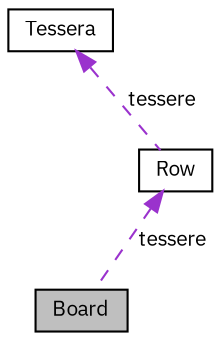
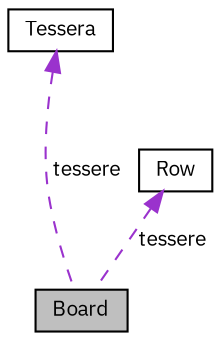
edge "Row" -> "Tessera": now "Board" -> "Tessera"
